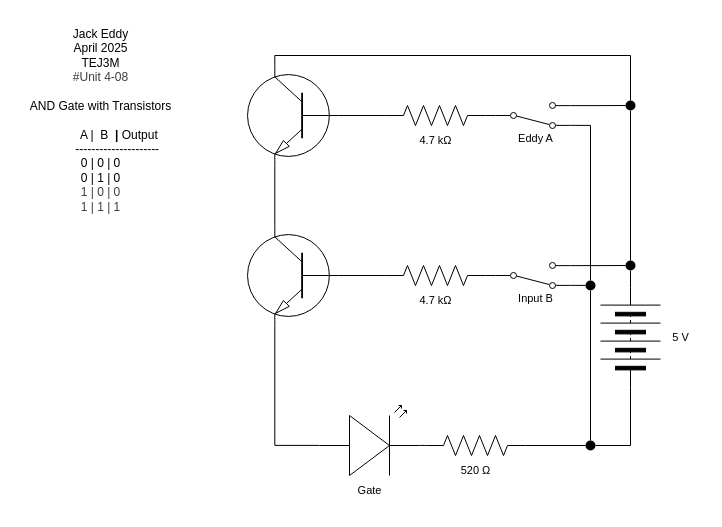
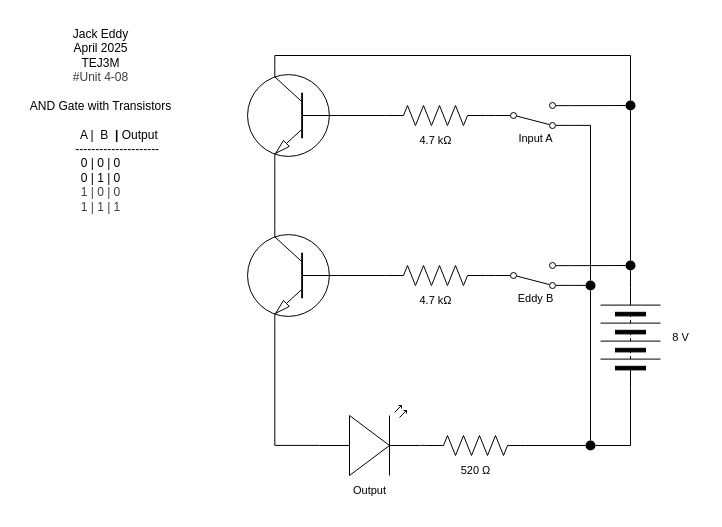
node "Eddy A": label "Eddy A" -> "Input A"
node "Input B": label "Input B" -> "Eddy B"
node "5 V": label "5 V" -> "8 V"
node "Gate": label "Gate" -> "Output"
